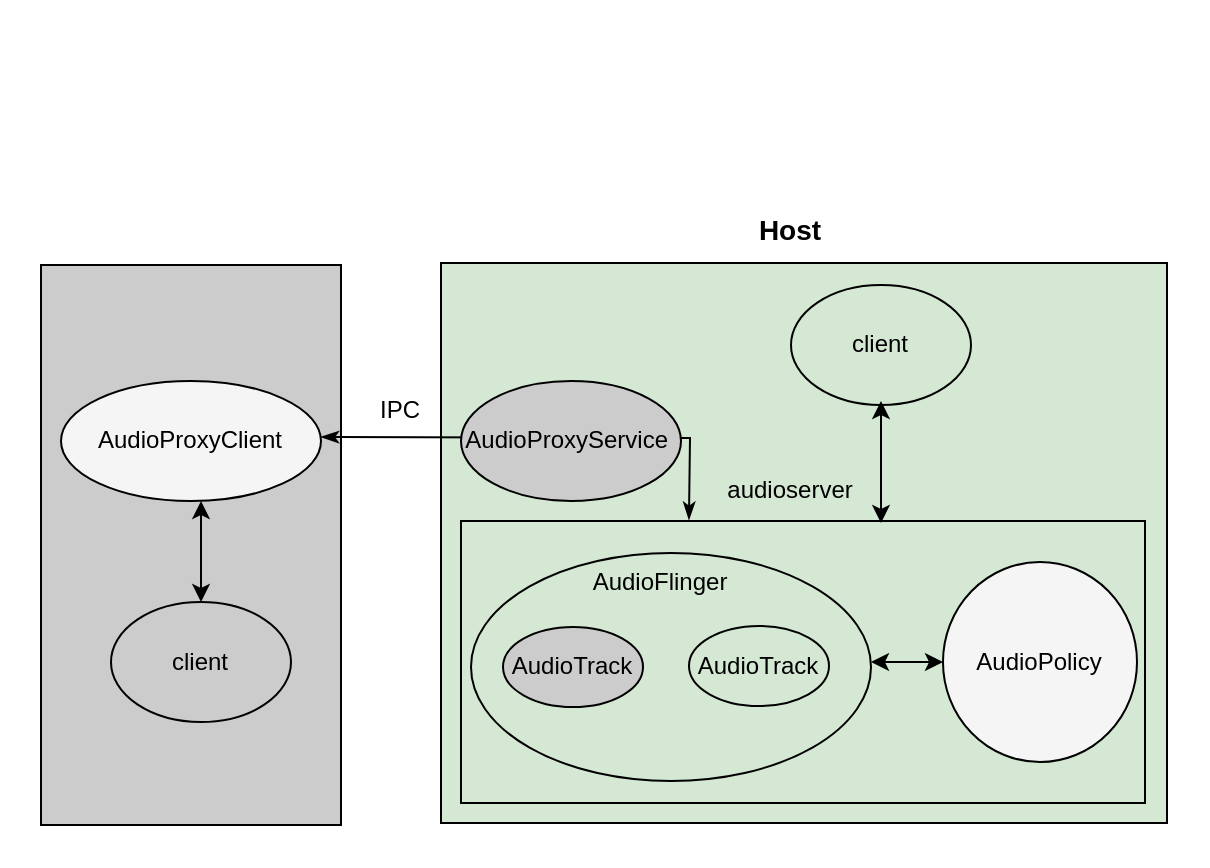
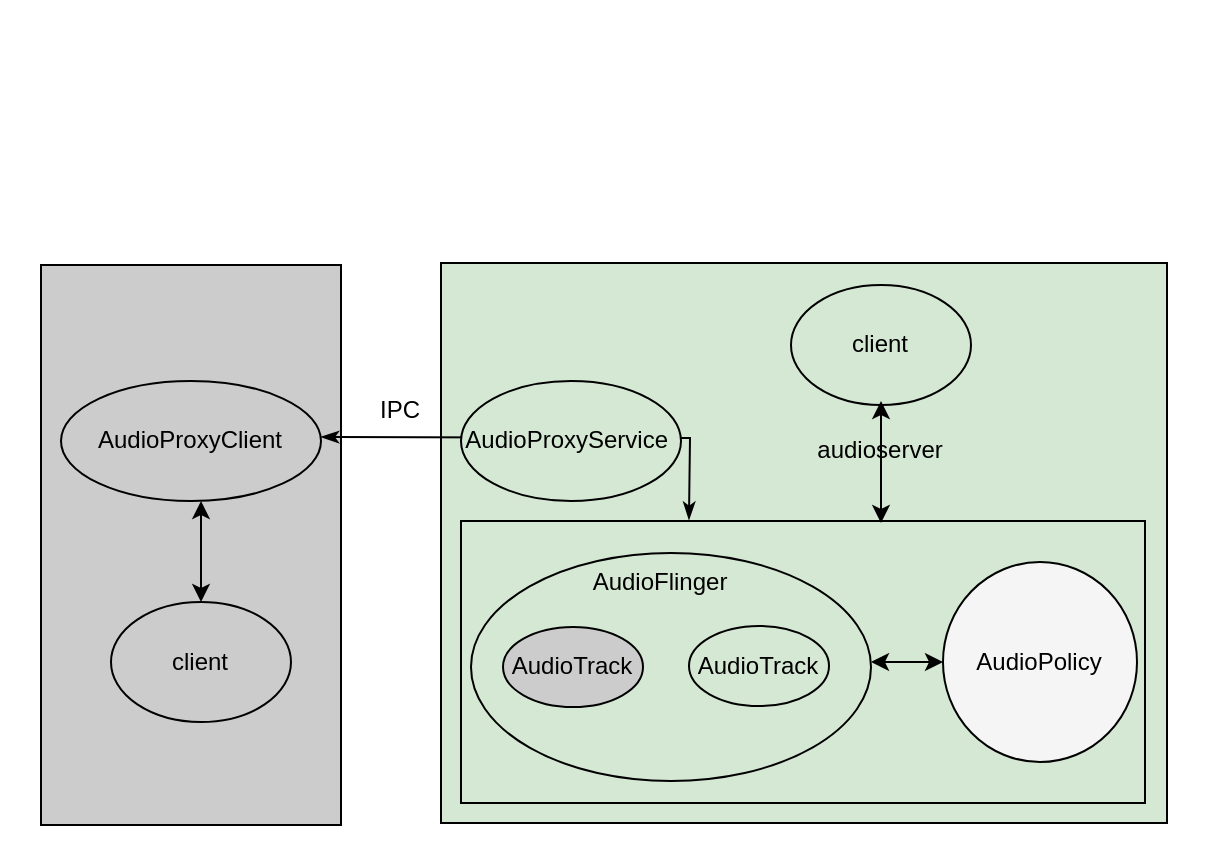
node "Host": removed
node "AudioProxyClient": fillcolor #f5f5f5 -> #cccccc
node "AudioProxyService": fillcolor #cccccc -> #d5e8d4
node "audioserver": moved (791, 491) -> (881, 451)
